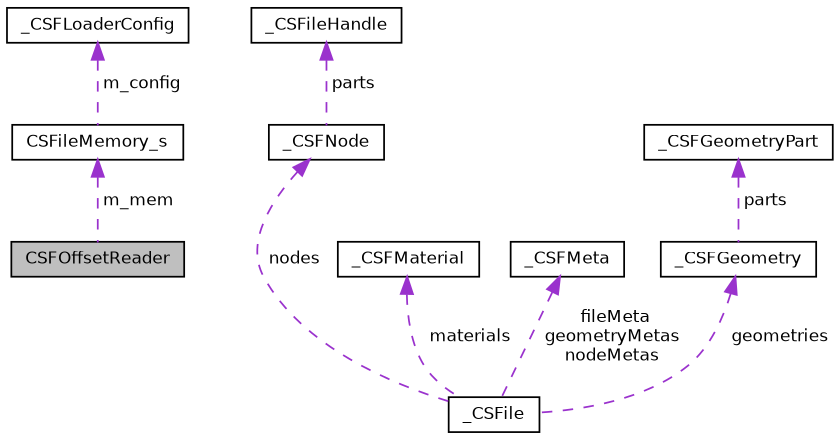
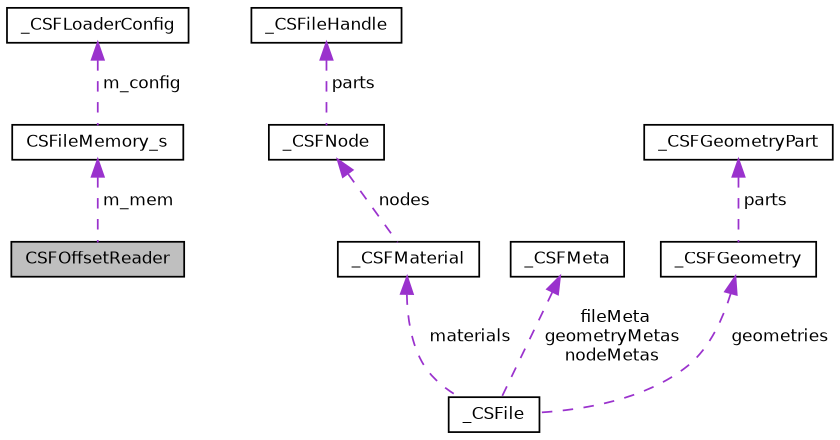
edge "_CSFile" -> "_CSFNode": now "_CSFMaterial" -> "_CSFNode"
